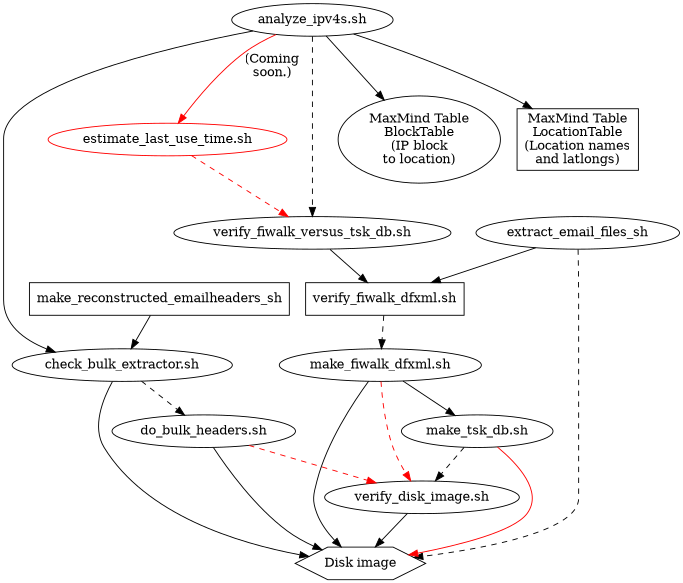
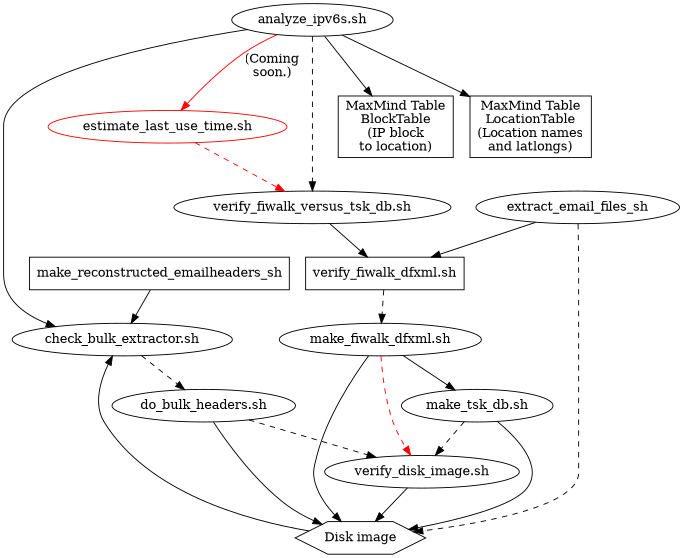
node "analyze_ipv4s.sh": label "analyze_ipv4s.sh" -> "analyze_ipv6s.sh"
node "MaxMind Table BlockTable (IP block to location)": shape ellipse -> box
edge "do_bulk_headers.sh" -> "verify_disk_image.sh": color red -> black
edge "check_bulk_extractor.sh" -> "Disk image": reversed
edge "make_tsk_db.sh" -> "Disk image": color red -> black
